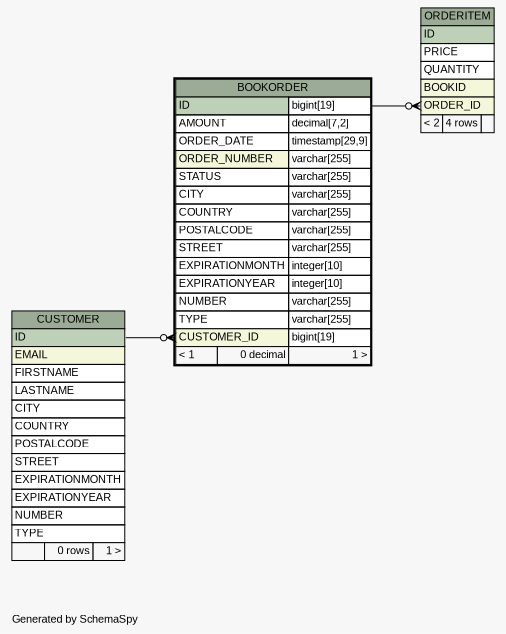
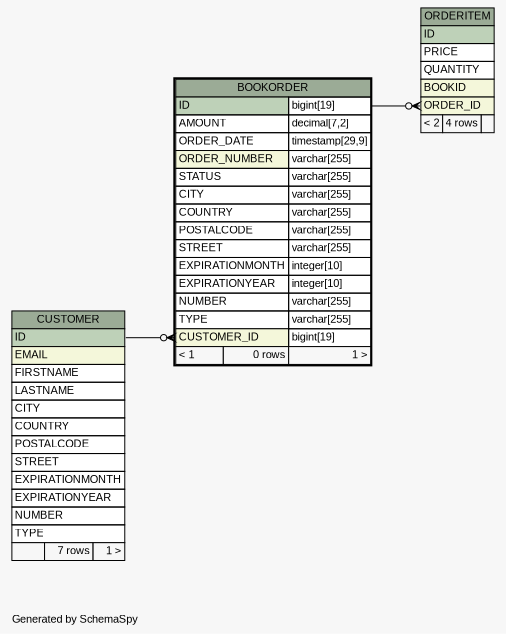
node "BOOKORDER": text "0 decimal" -> "0 rows"
node "CUSTOMER": text "0 rows" -> "7 rows"
